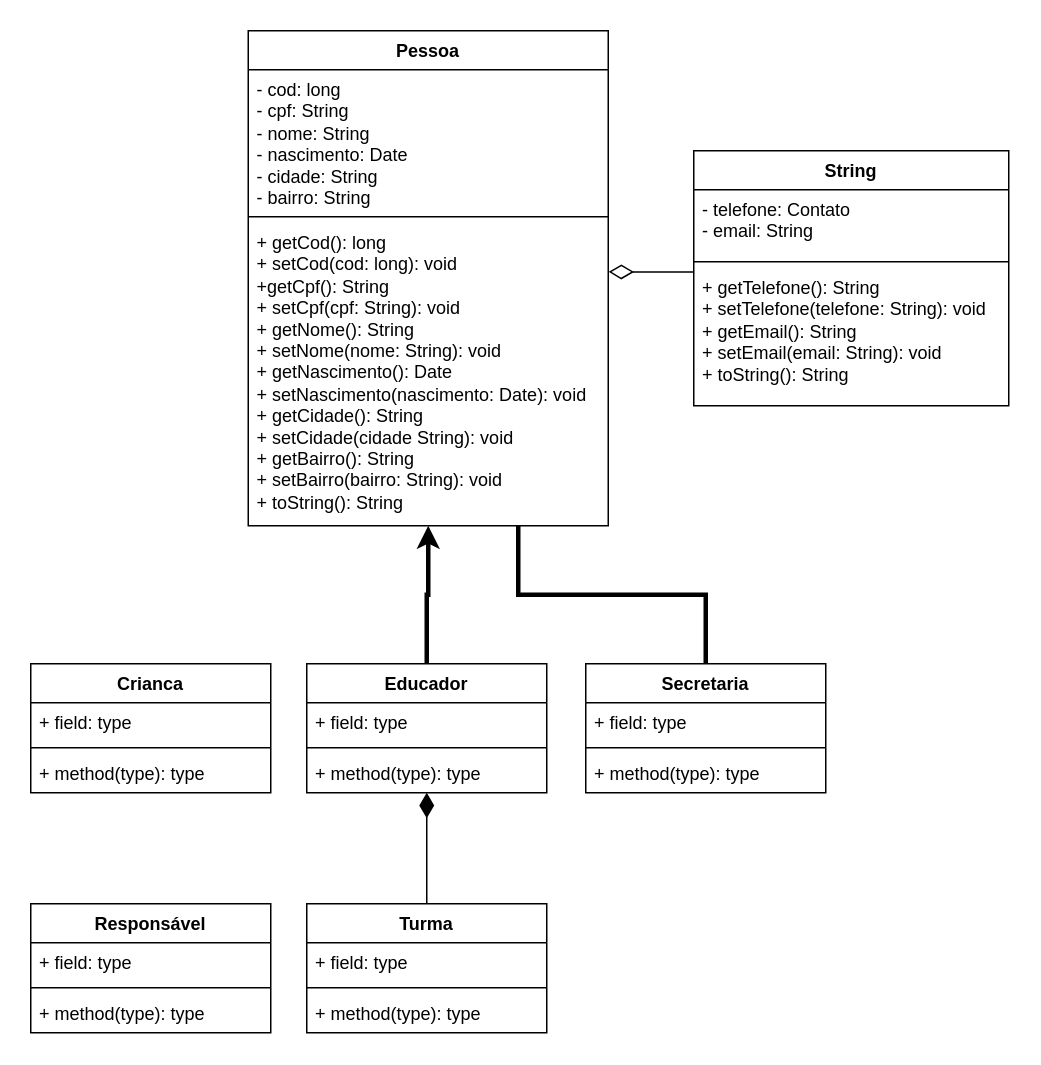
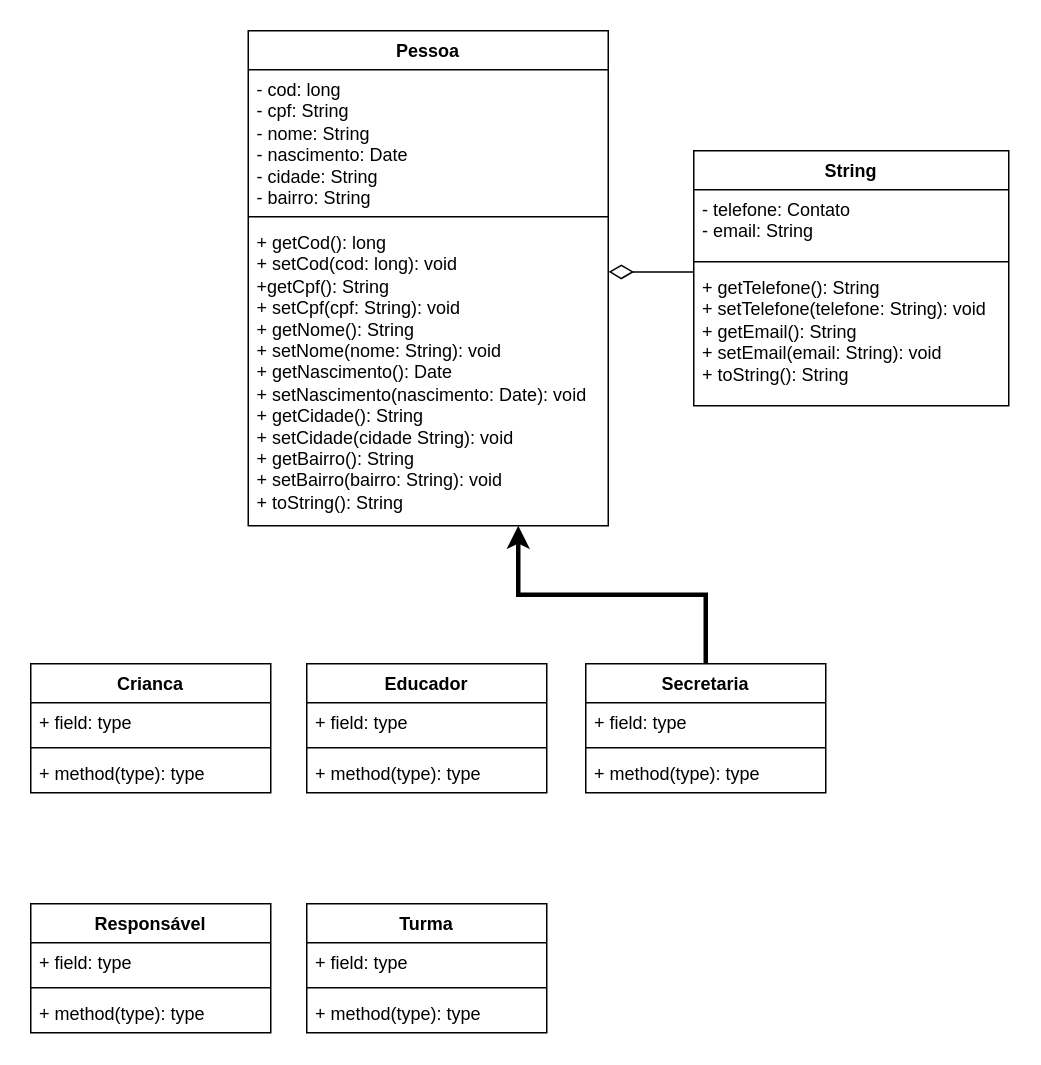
edge "Pessoa" -- "Secretaria": arrowhead none -> classic
edge "Educador" -> "Pessoa": removed
edge "Turma" -> "Educador": removed
